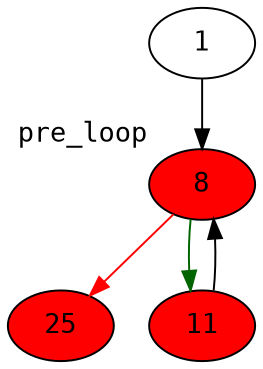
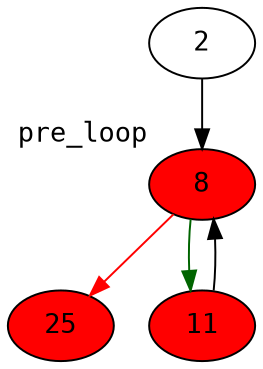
node "1": label "1" -> "2"
